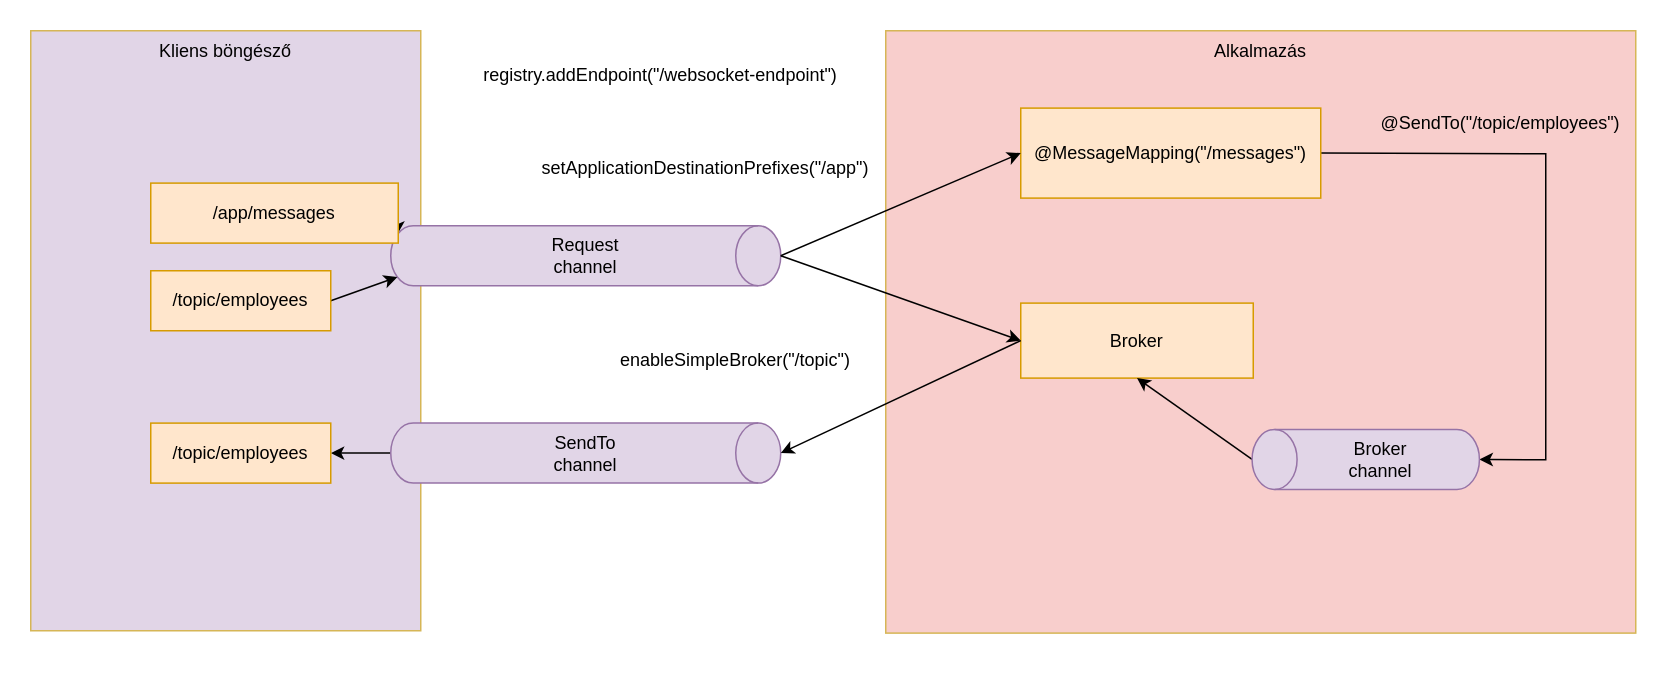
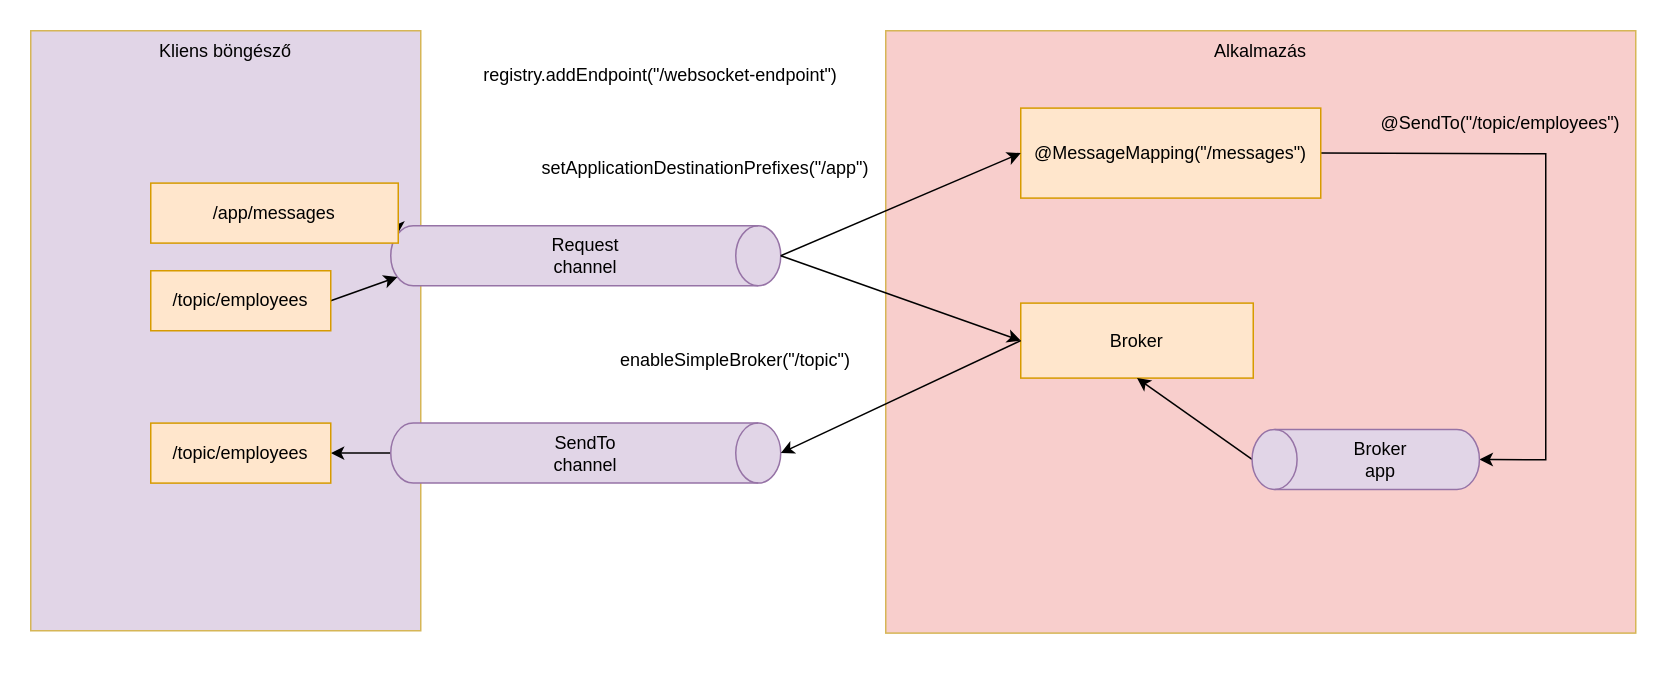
node "Broker channel": label "Broker channel" -> "Broker app"
